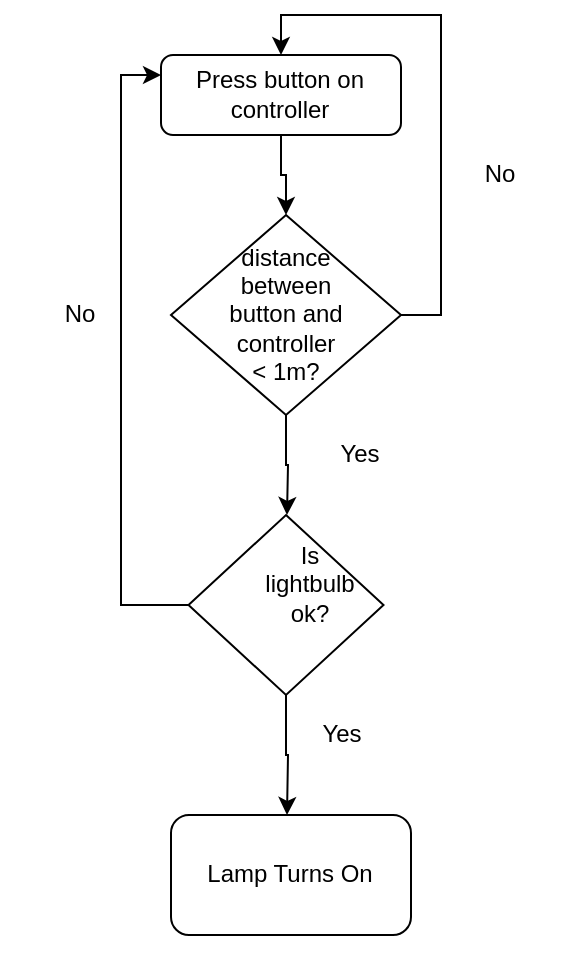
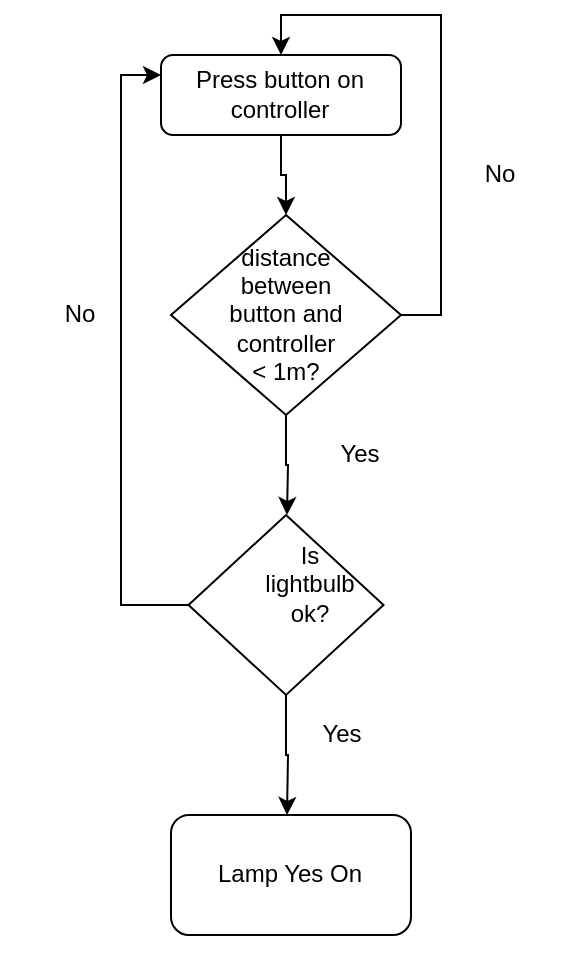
node "Lamp Turns On": label "Lamp Turns On" -> "Lamp Yes On"
